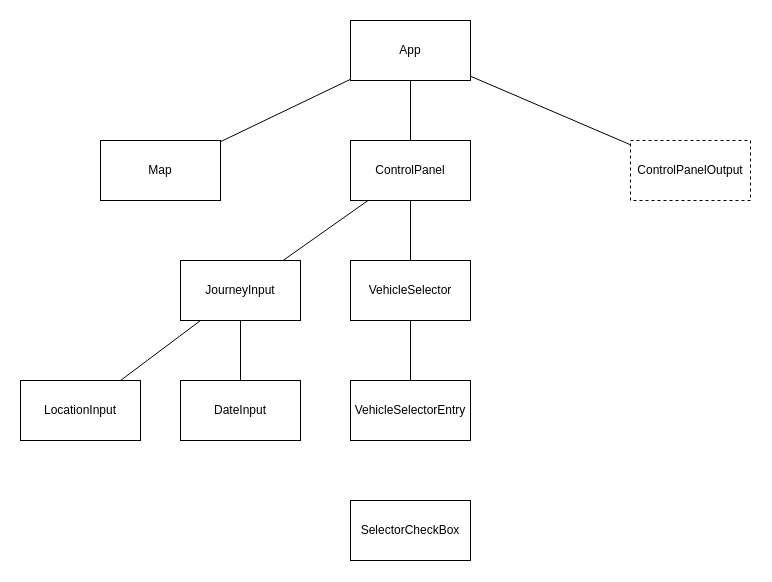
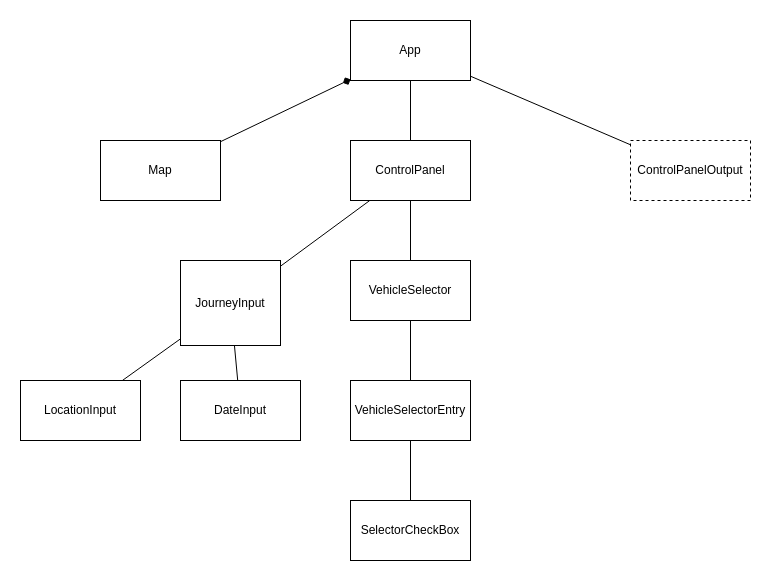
edge "App" -- "Map": arrowhead none -> diamond
node "JourneyInput": size 120x60 -> 100x85
edge "VehicleSelectorEntry" -- "SelectorCheckBox": added
